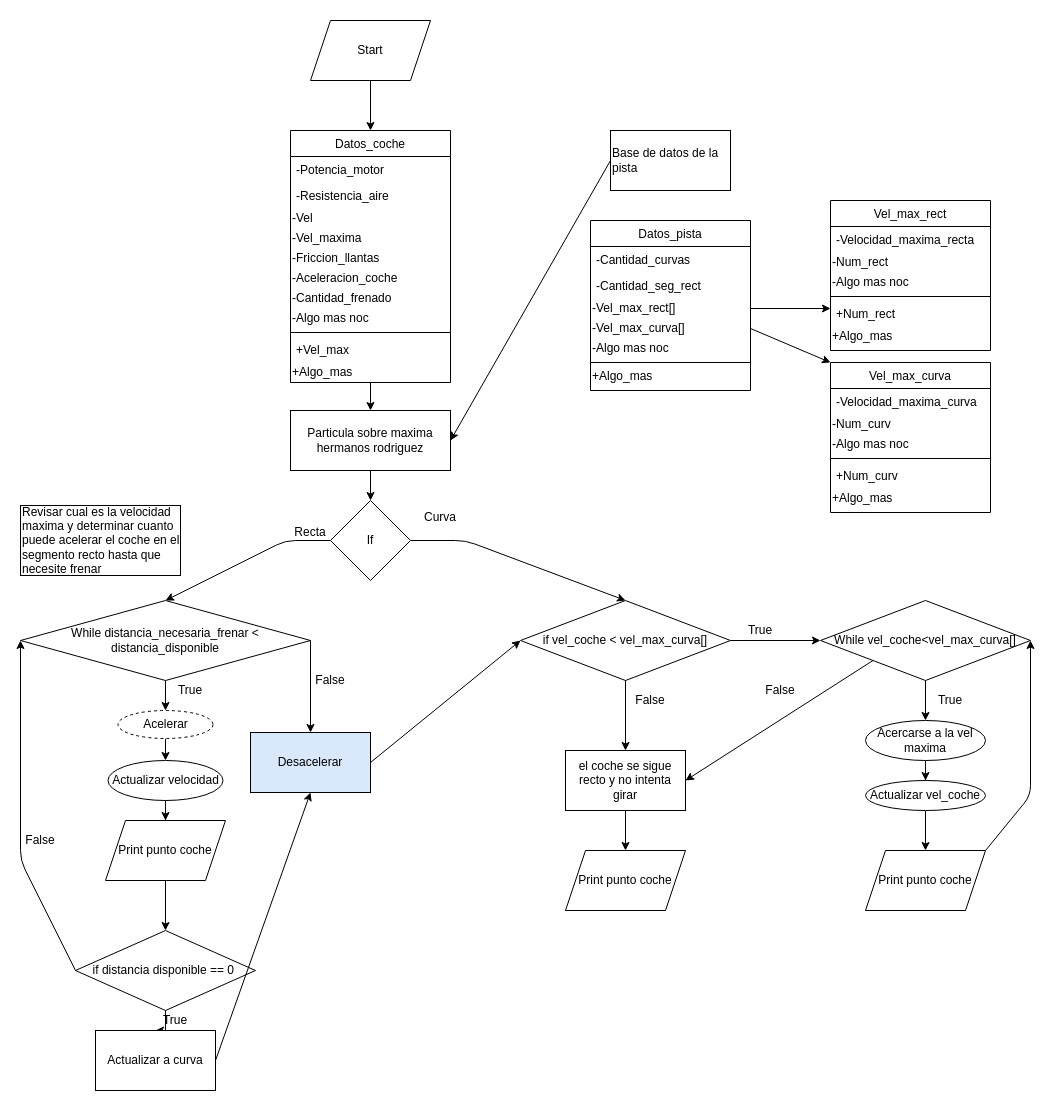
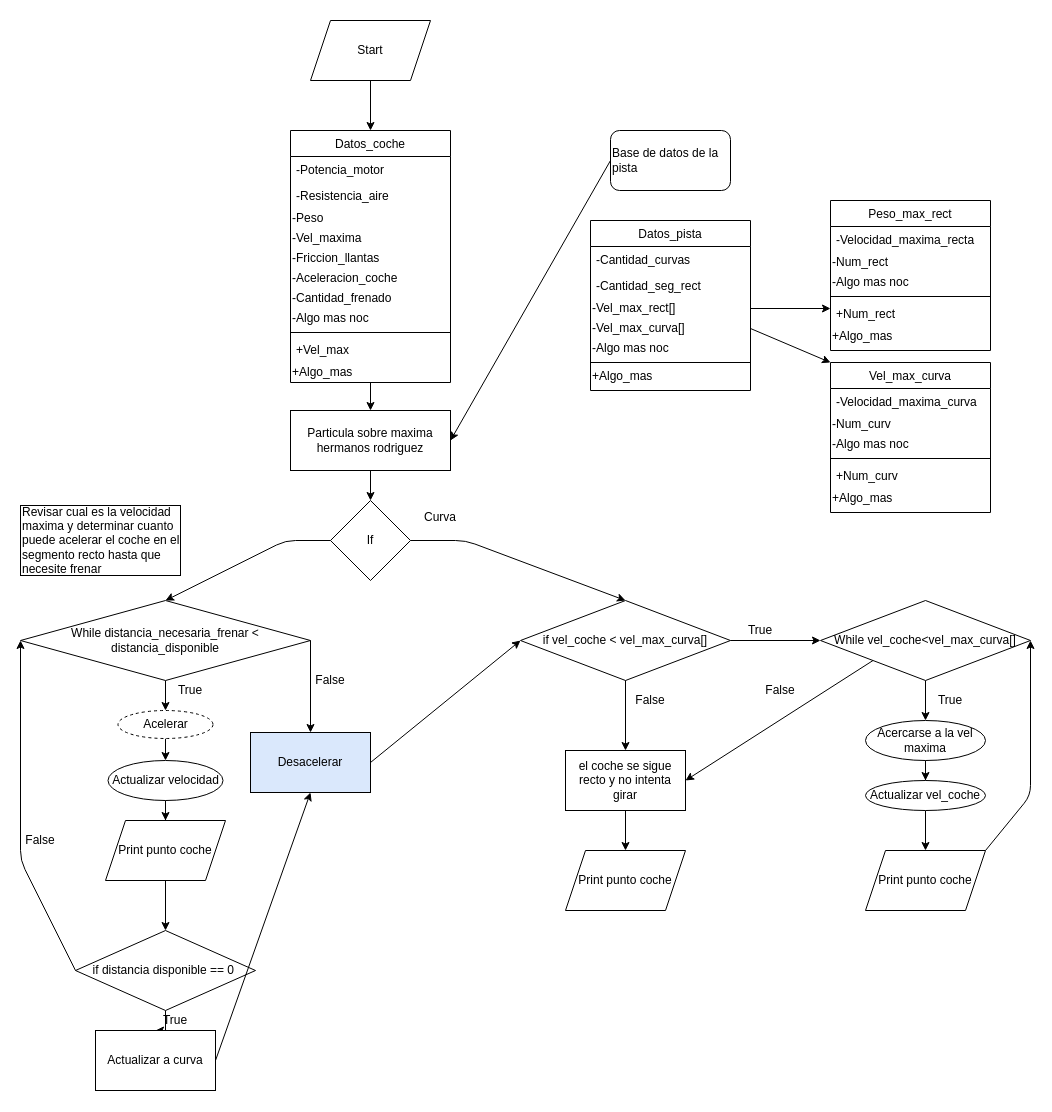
node "Base de datos de la pista": shape rectangle -> rounded rectangle
node "Vel_max_rect": label "Vel_max_rect" -> "Peso_max_rect"
node "-Vel": label "-Vel" -> "-Peso"
node "Recta": removed
